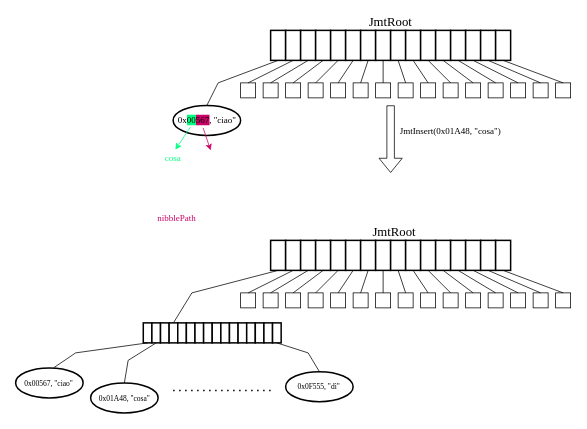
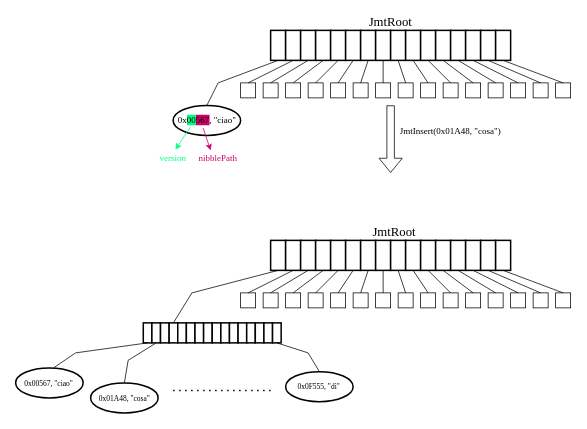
node "cosa": label "cosa" -> "version"
node "nibblePath": moved (177, 218) -> (218, 158)
